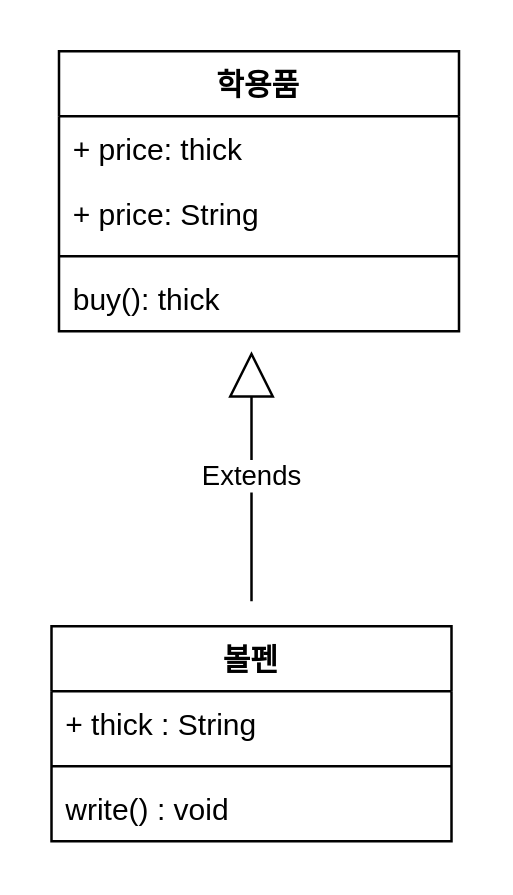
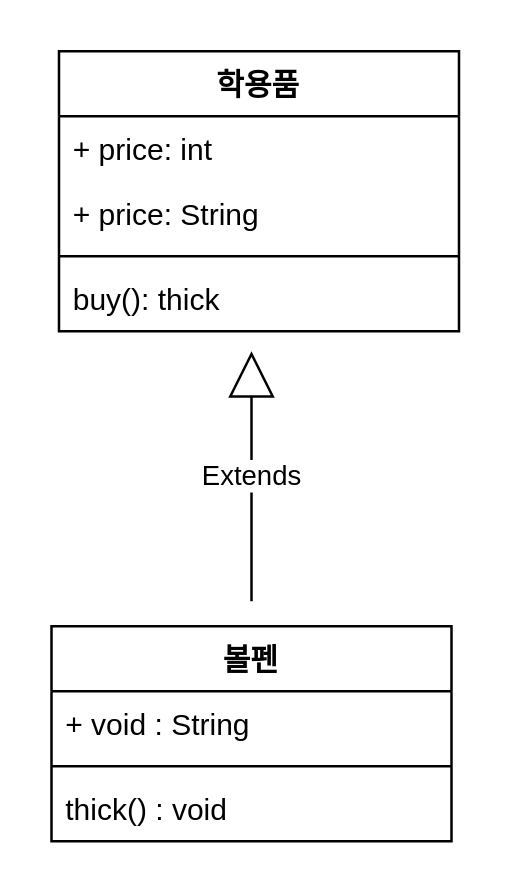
node "+ price: thick": label "+ price: thick" -> "+ price: int"
node "+ thick : String": label "+ thick : String" -> "+ void : String"
node "write() : void": label "write() : void" -> "thick() : void"
